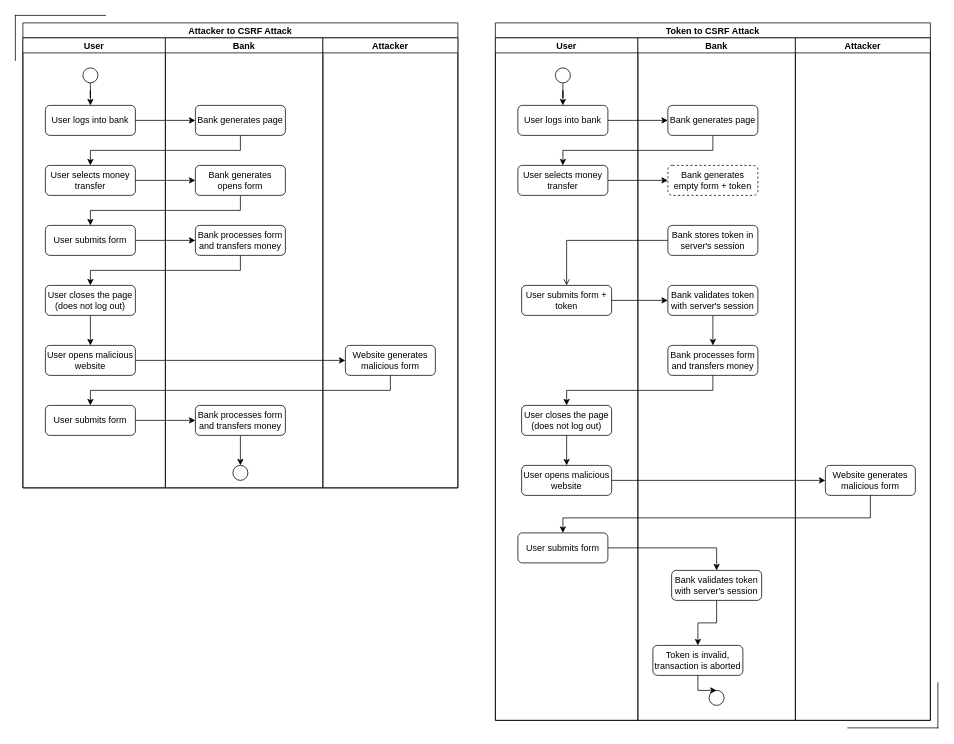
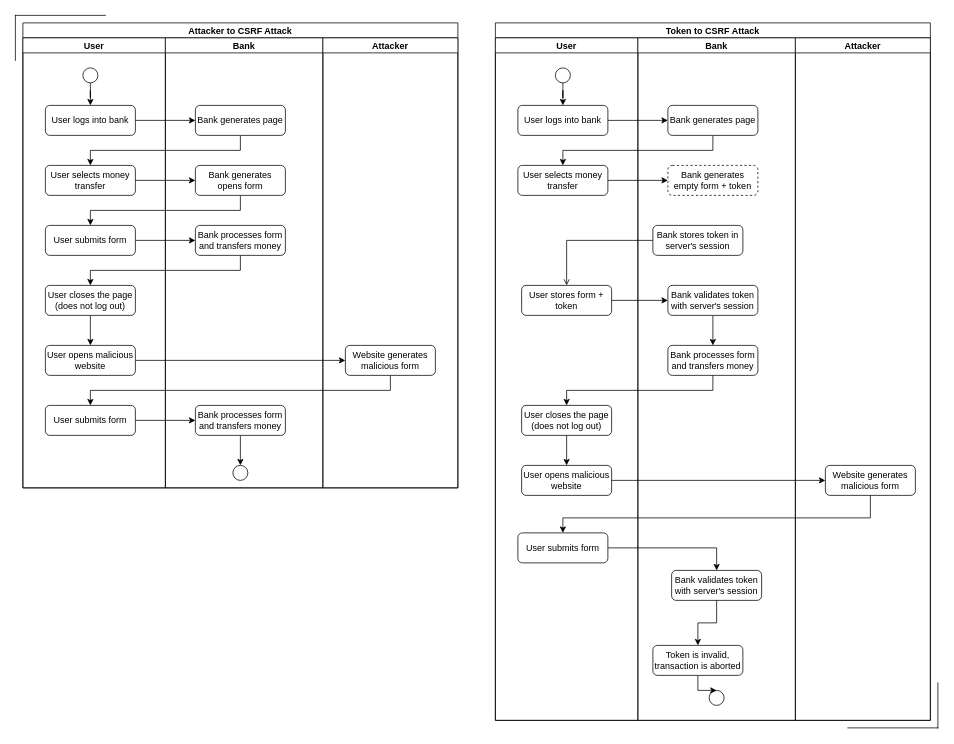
node "Bank stores token in server's session": moved (713, 240) -> (698, 240)
node "User submits form + token": label "User submits form + token" -> "User stores form + token"
